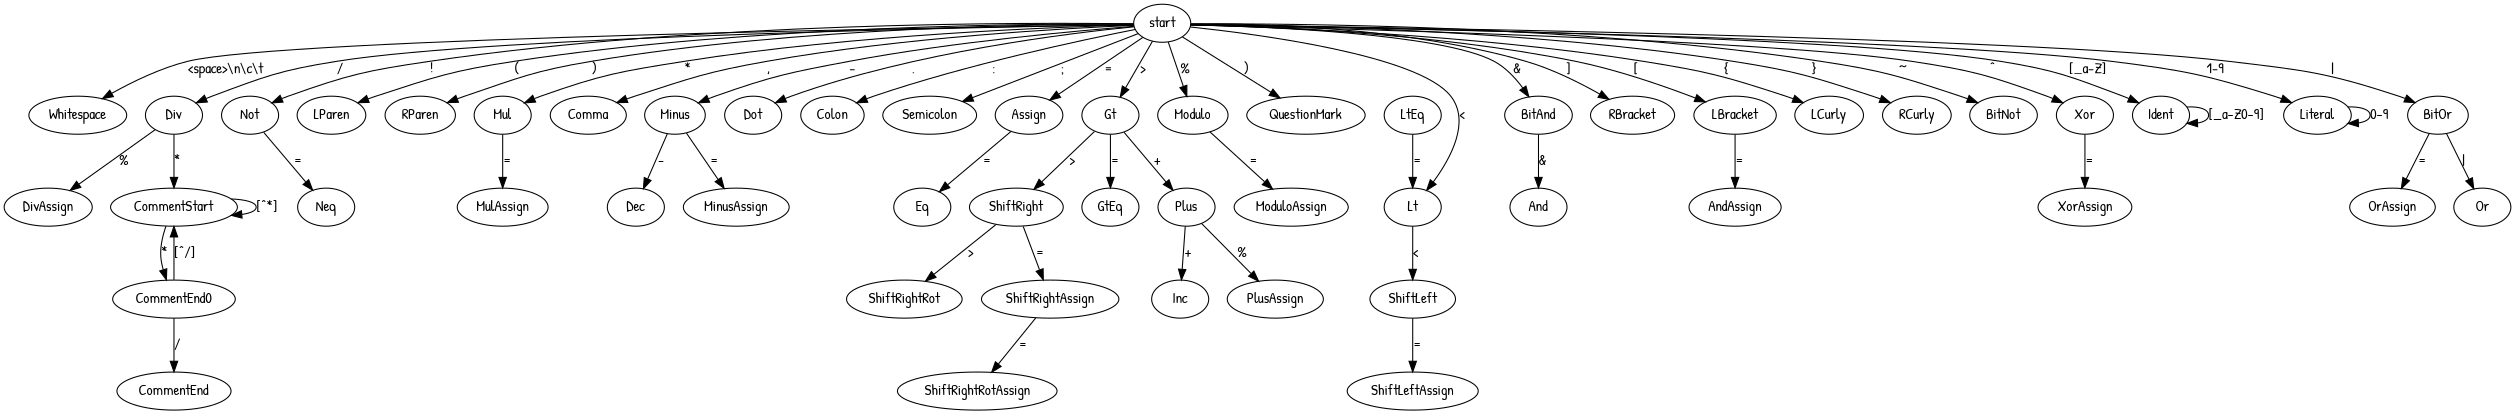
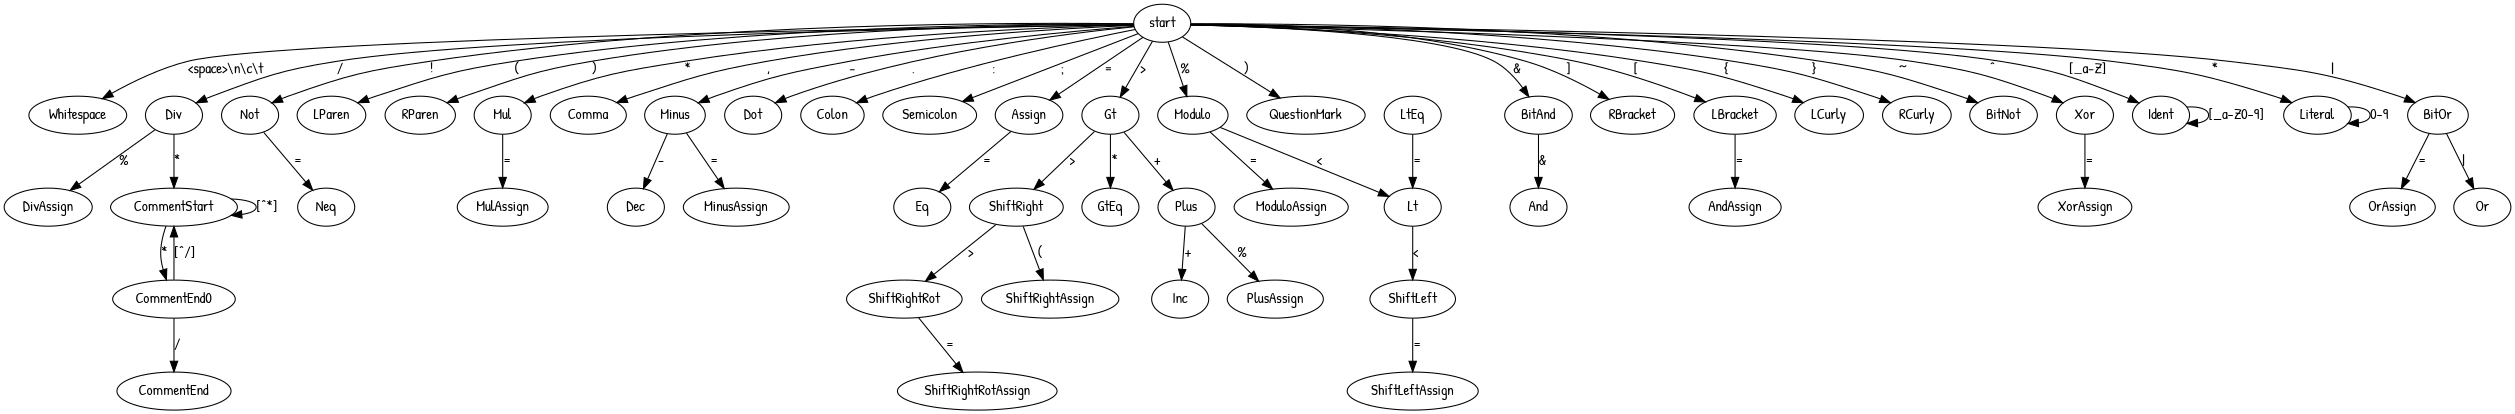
edge "start" -> "Lt": now "Modulo" -> "Lt"
edge "start" -> "Literal": label "1-9" -> "*"
edge "Gt" -> "GtEq": label "=" -> "*"
edge "ShiftRight" -> "ShiftRightAssign": label "=" -> "("
edge "ShiftRightAssign" -> "ShiftRightRotAssign": now "ShiftRightRot" -> "ShiftRightRotAssign"
